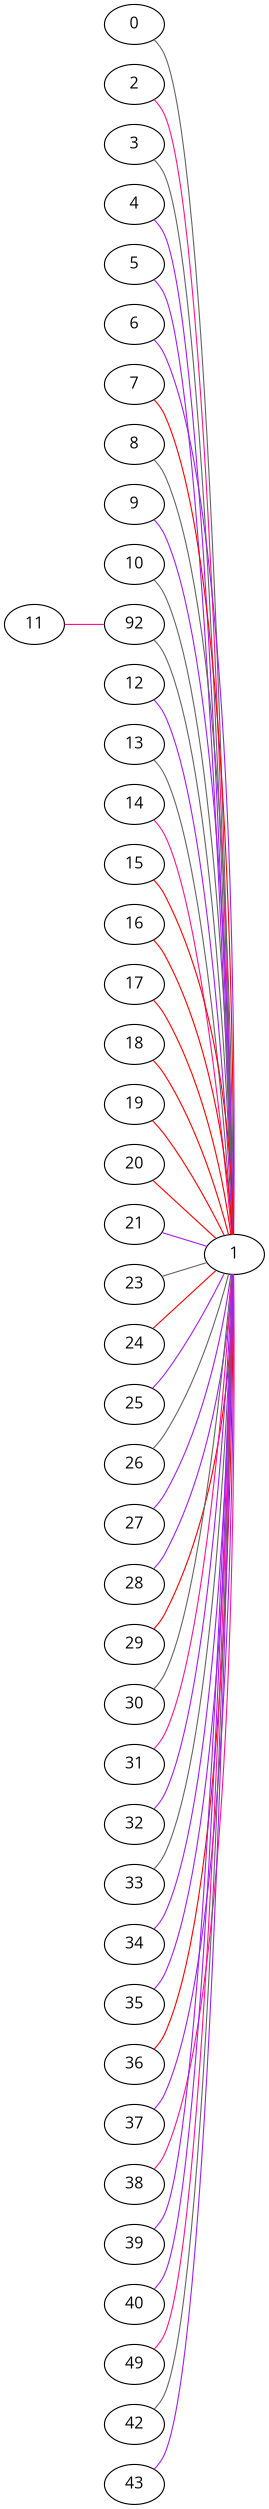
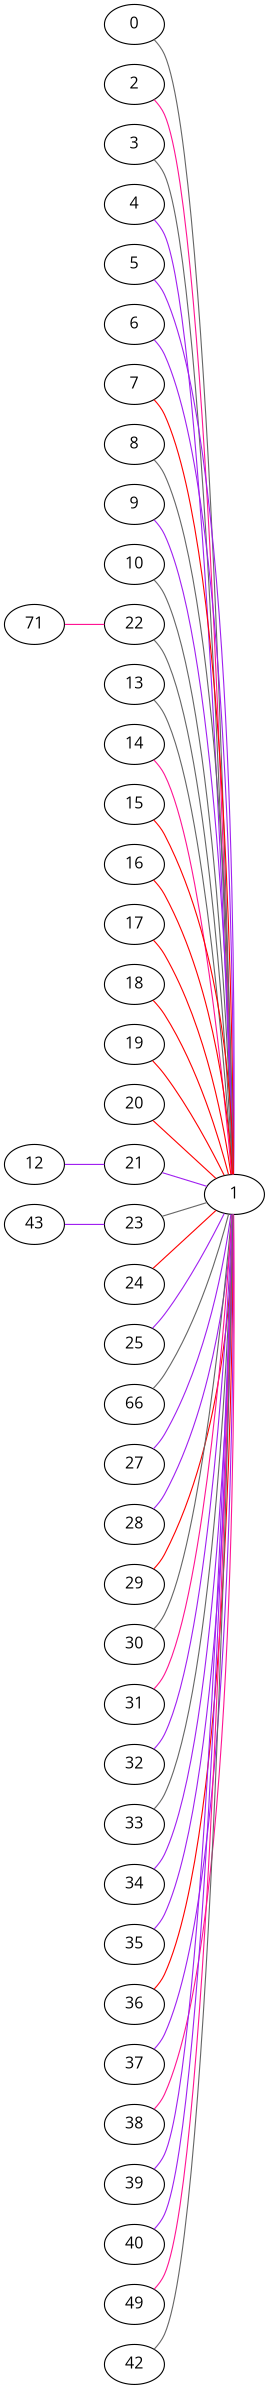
node "11": label "11" -> "71"
node "92": label "92" -> "22"
edge "12" -- "1": now "12" -- "21"
node "26": label "26" -> "66"
edge "1" -- "43": now "23" -- "43"
